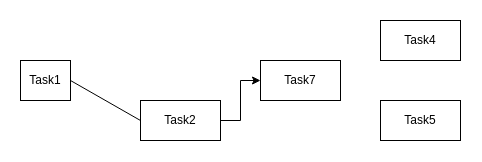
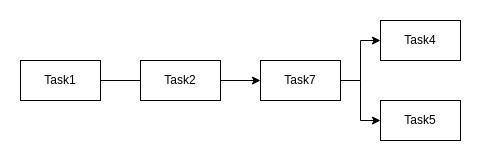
edge "Task7" -> "Task4": added
node "Task1": size 50x40 -> 80x40
edge "Task7" -> "Task5": added
node "Task2": moved (181, 121) -> (181, 81)
